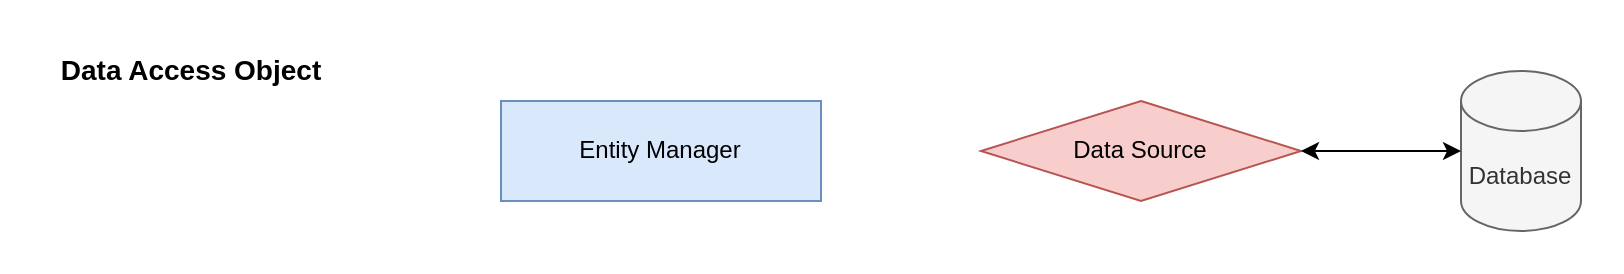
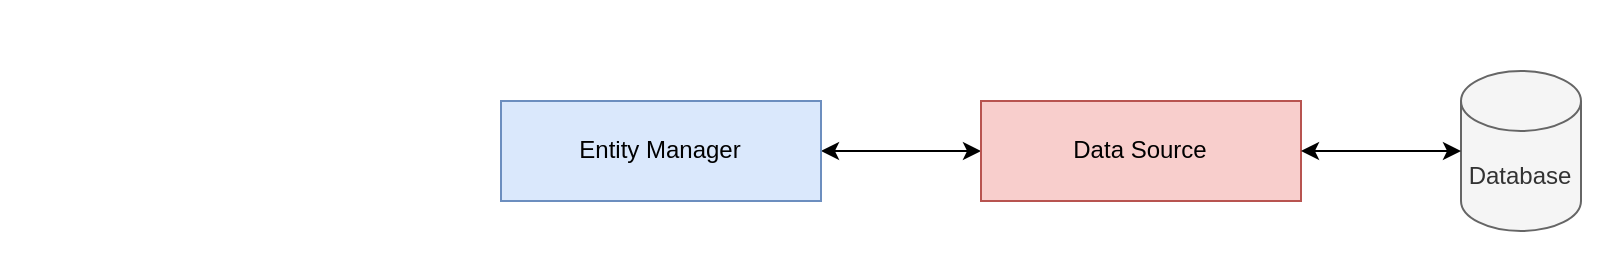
node "Data Access Object": removed
edge "Entity Manager" -- "Data Source": added
node "Data Source": shape diamond -> rectangle
